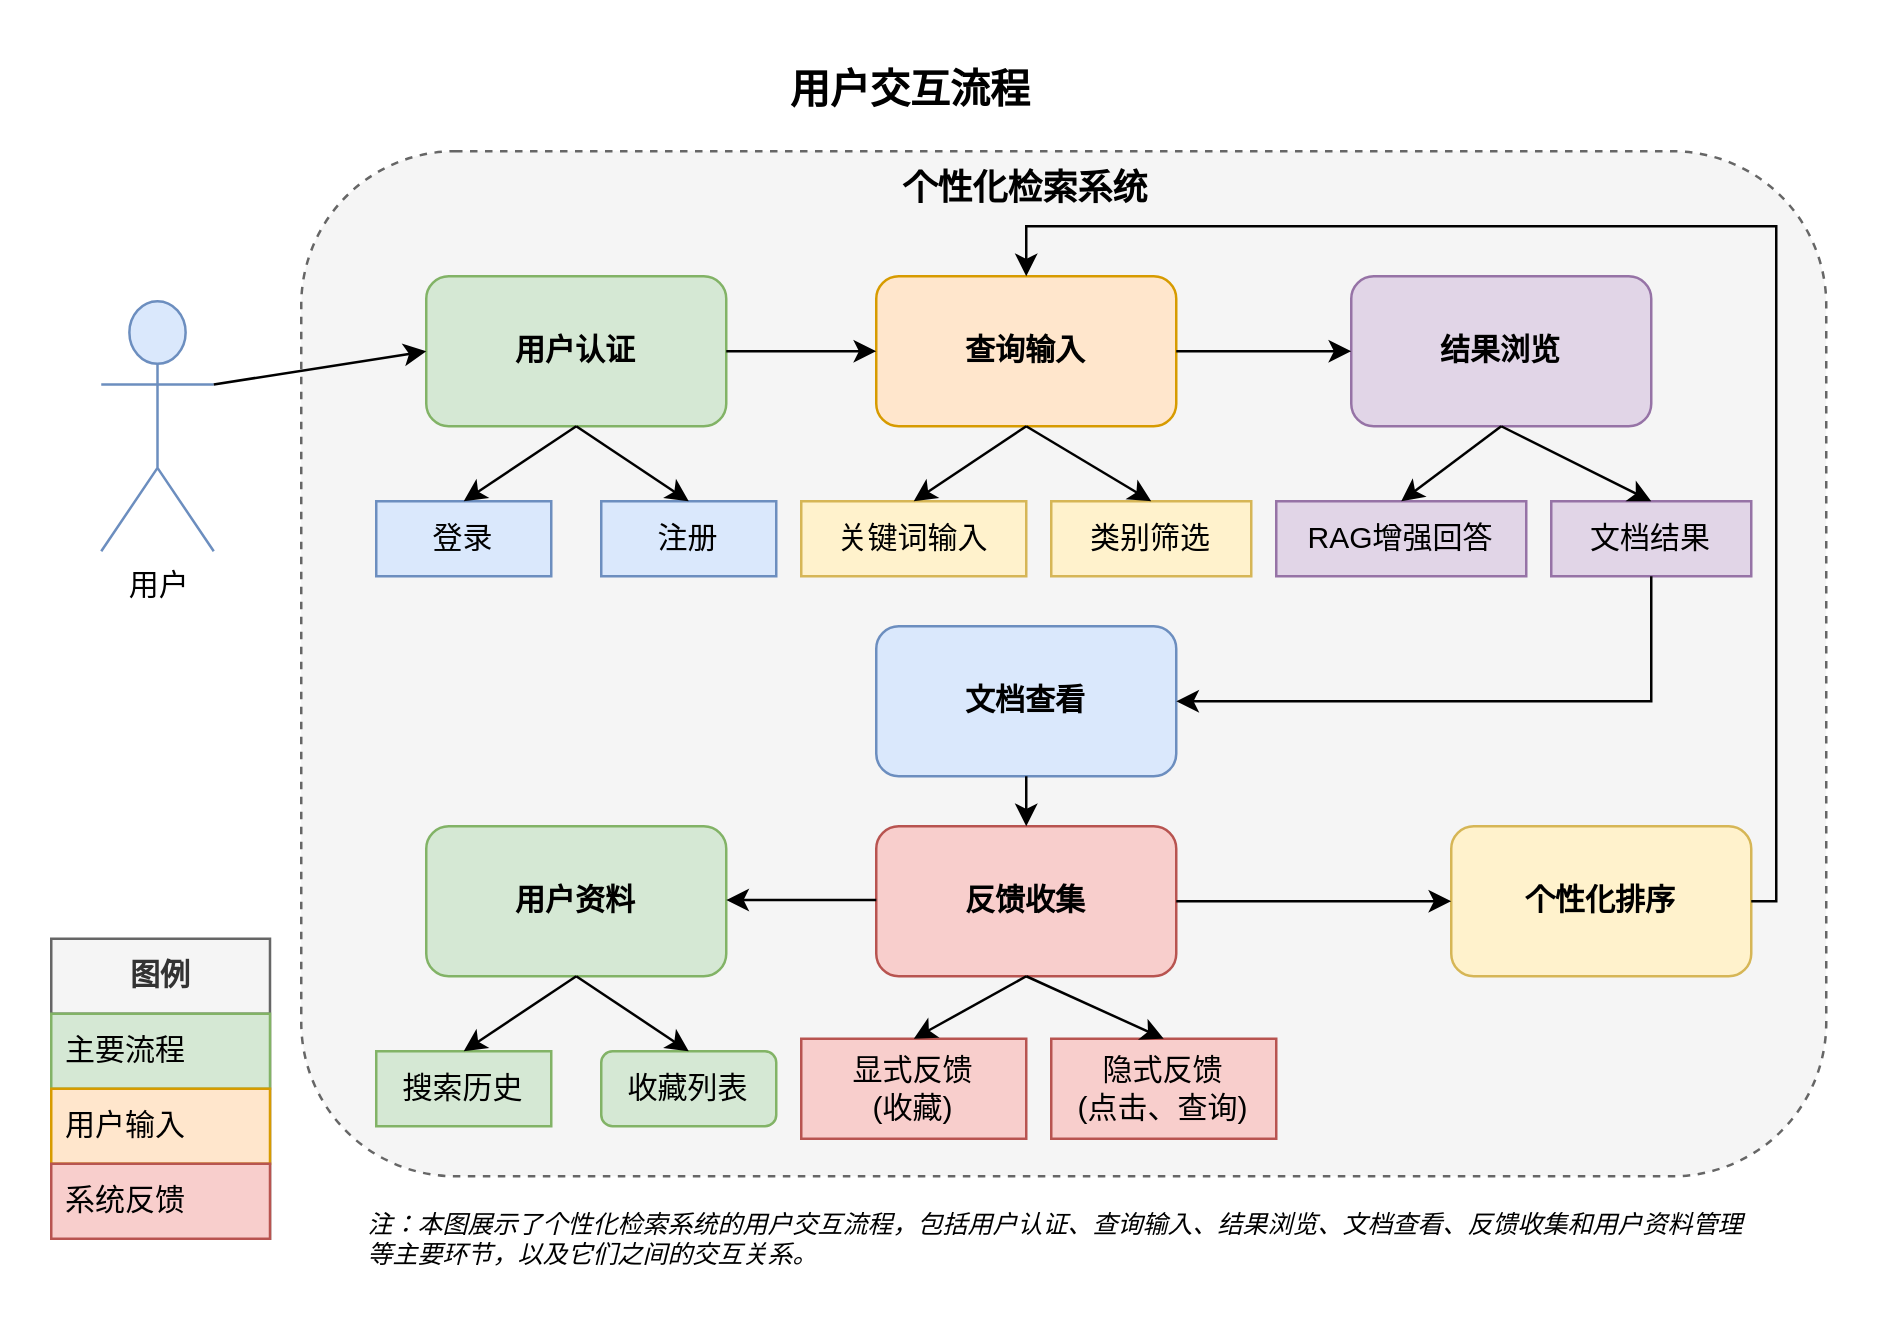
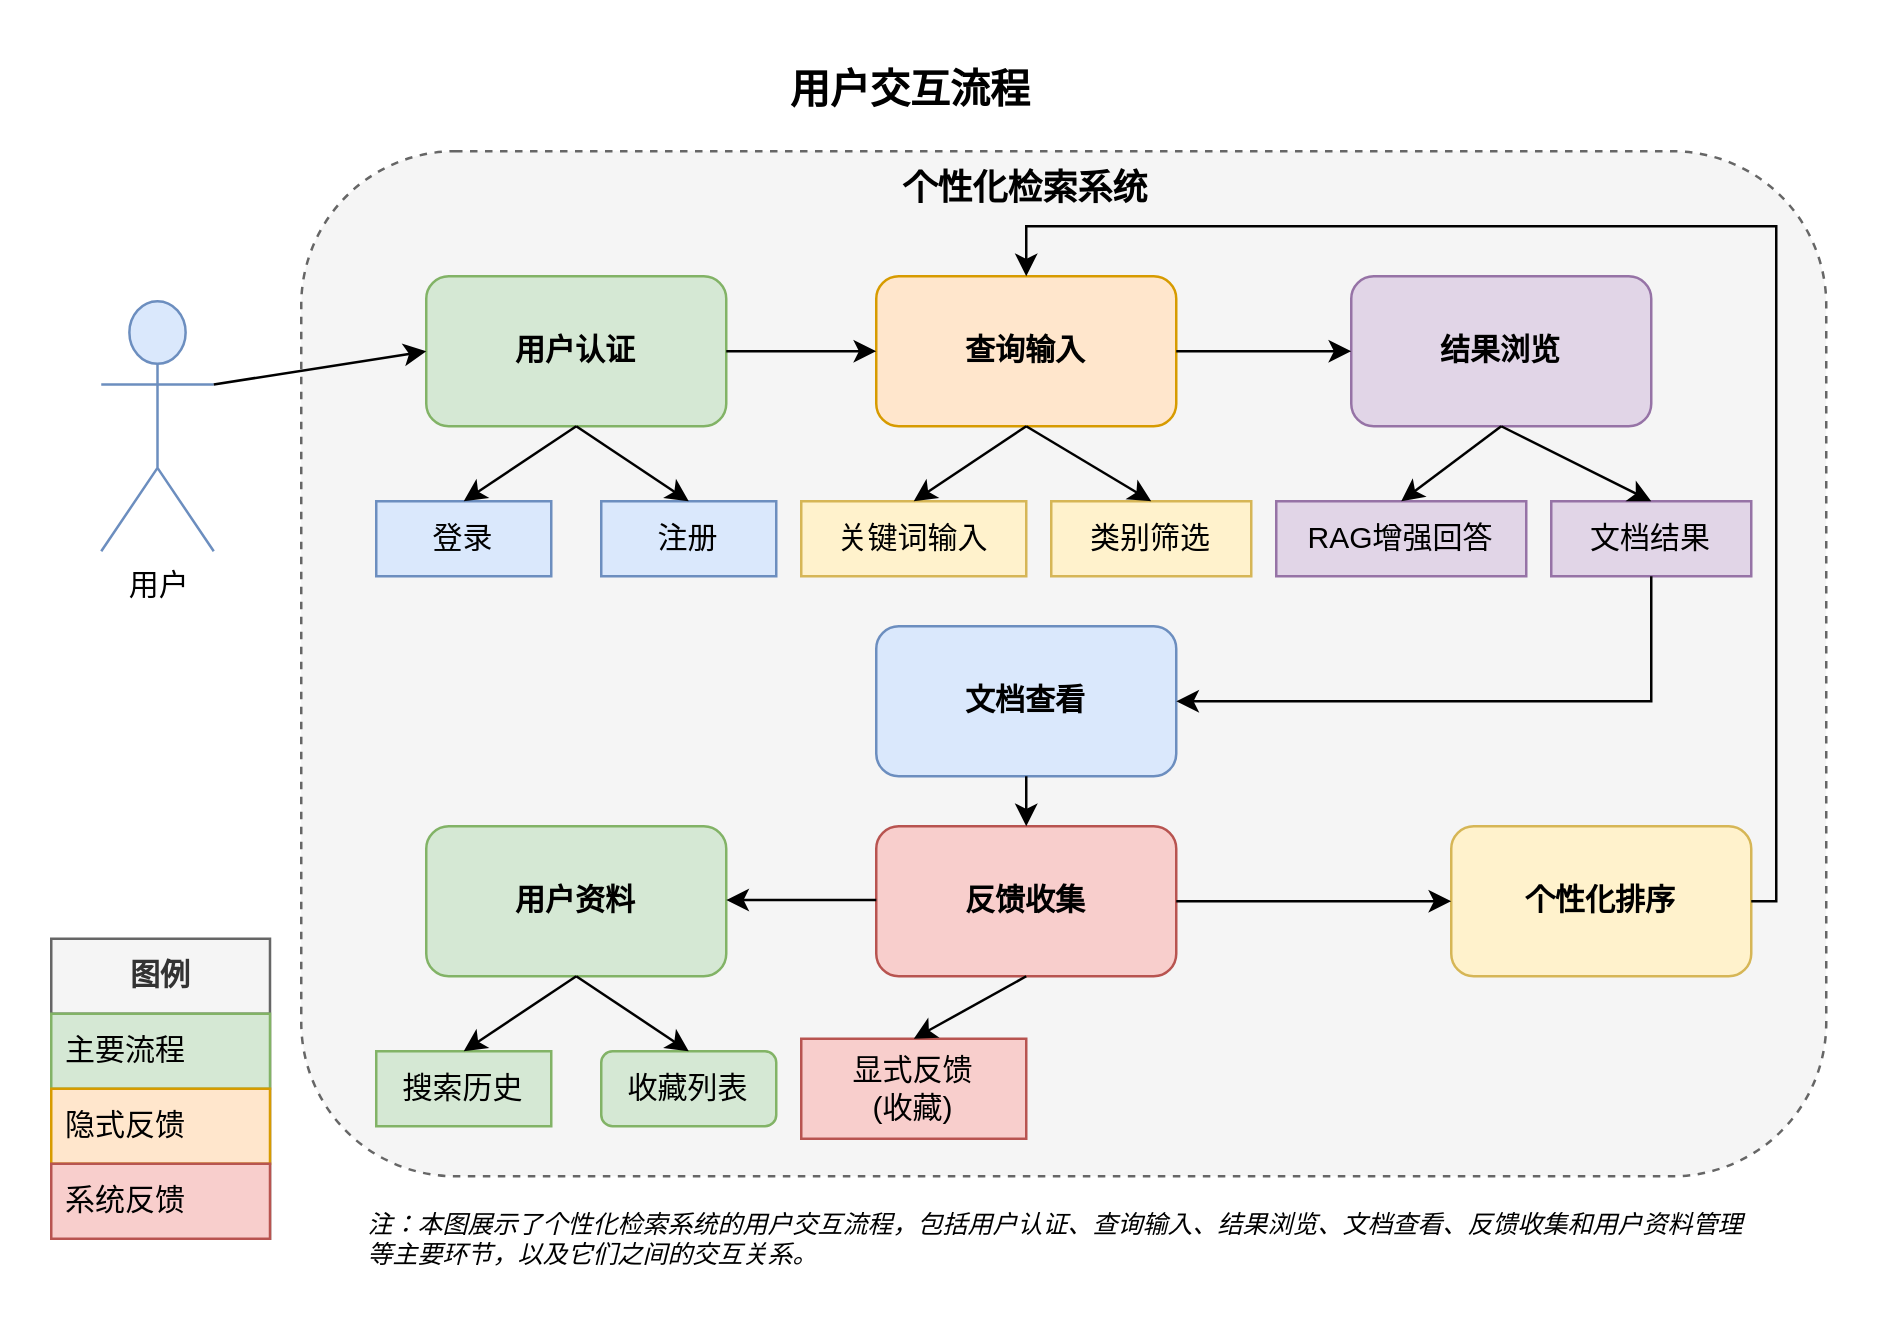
edge "反馈收集" -> "隐式反馈 (点击、查询)": removed
node "隐式反馈 (点击、查询)": removed
node "用户输入": label "用户输入" -> "隐式反馈"
